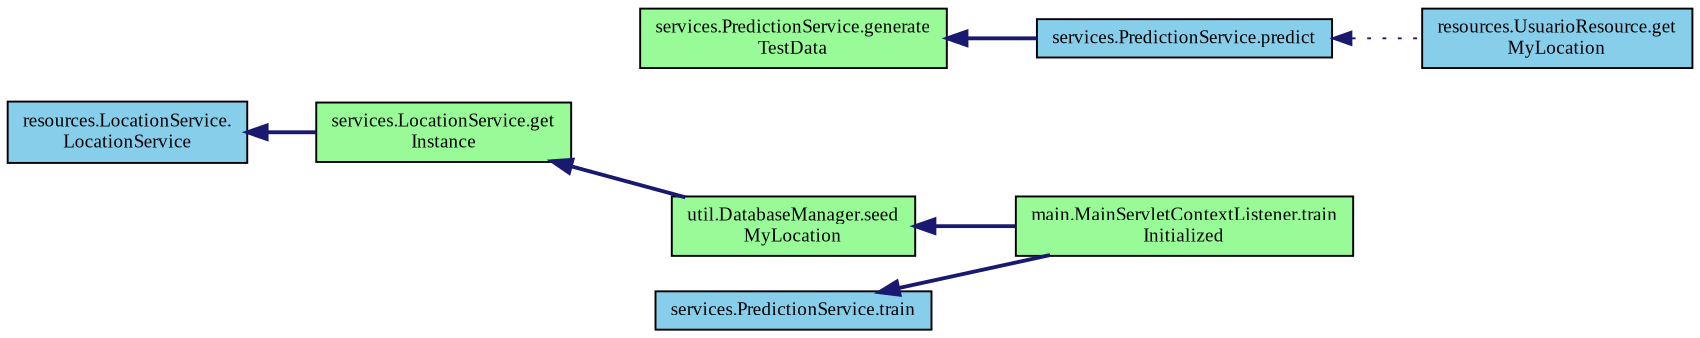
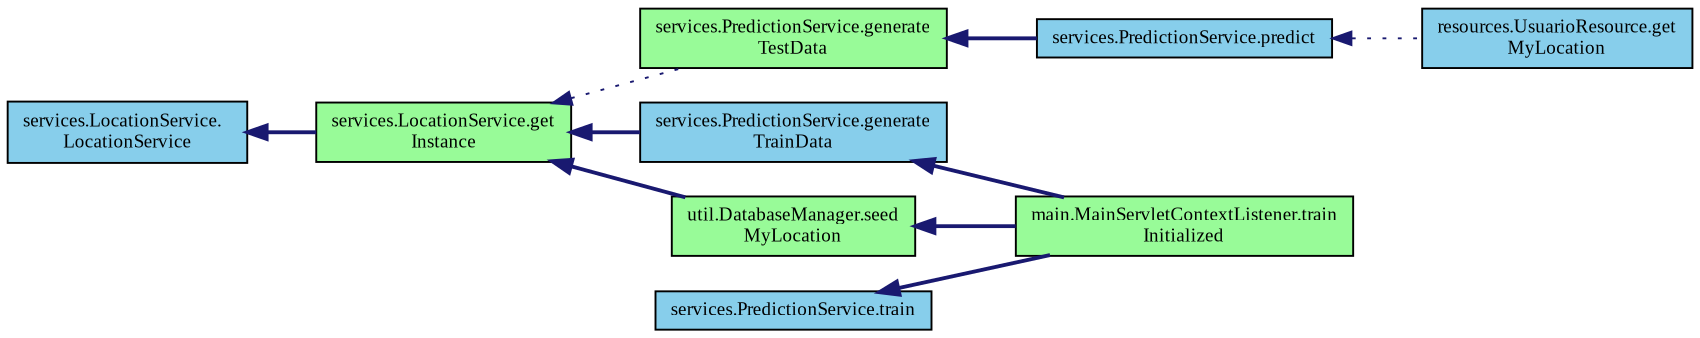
edge "services.PredictionService.generate TestData" -> "services.LocationService.get Instance": added
node "resources.LocationService. LocationService": label "resources.LocationService. LocationService" -> "services.LocationService. LocationService"
node "services.PredictionService.generate TrainData": added
